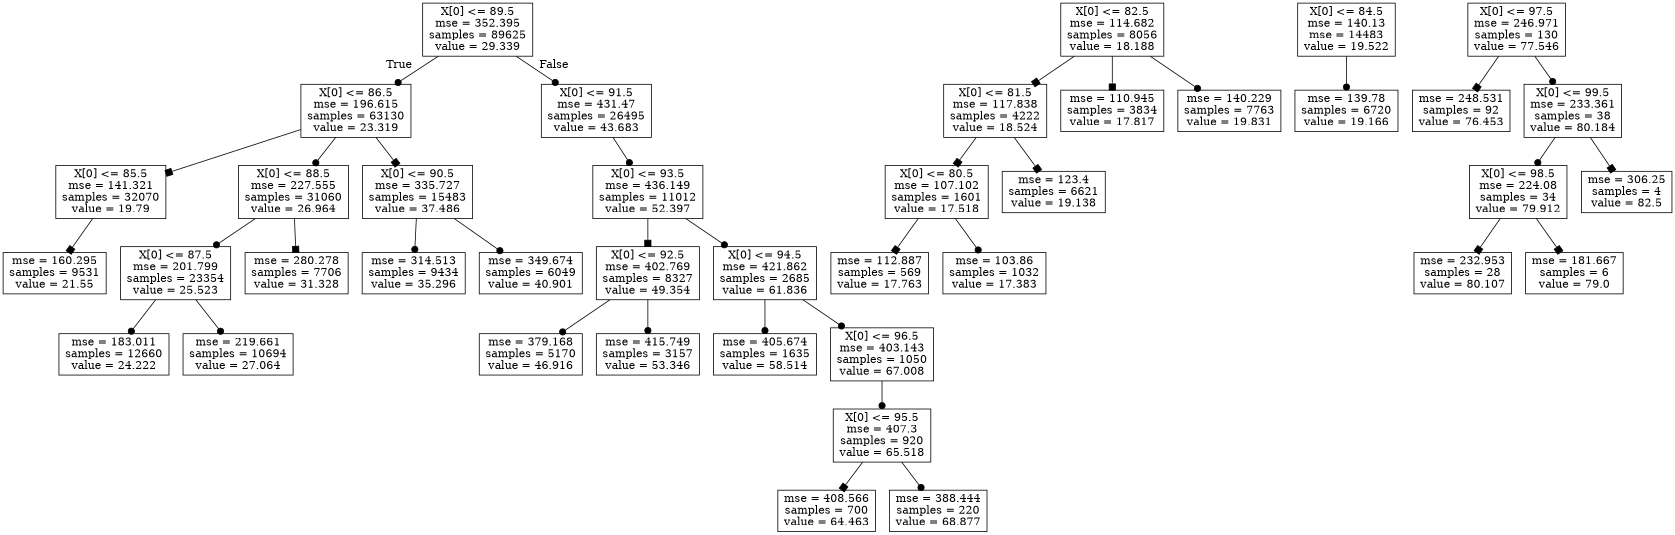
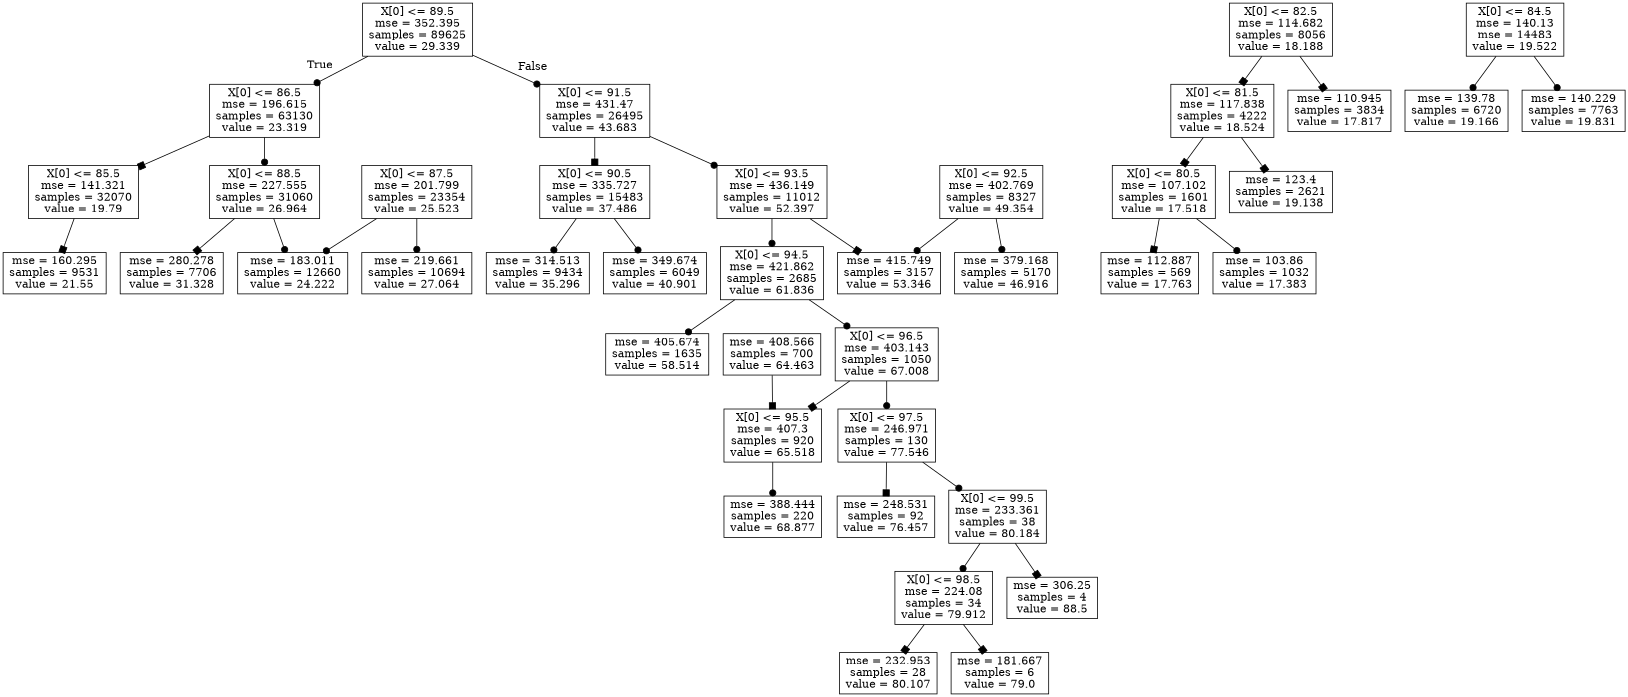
edge "X[0] <= 82.5 mse = 114.682 samples = 8056 value = 18.188" -> "mse = 140.229 samples = 7763 value = 19.831": now "X[0] <= 84.5 mse = 140.13 mse = 14483 value = 19.522" -> "mse = 140.229 samples = 7763 value = 19.831"
node "mse = 248.531 samples = 92 value = 76.453": label "mse = 248.531 samples = 92 value = 76.453" -> "mse = 248.531 samples = 92 value = 76.457"
edge "X[0] <= 86.5 mse = 196.615 samples = 63130 value = 23.319" -> "X[0] <= 90.5 mse = 335.727 samples = 15483 value = 37.486": now "X[0] <= 91.5 mse = 431.47 samples = 26495 value = 43.683" -> "X[0] <= 90.5 mse = 335.727 samples = 15483 value = 37.486"
node "mse = 123.4 samples = 6621 value = 19.138": label "mse = 123.4 samples = 6621 value = 19.138" -> "mse = 123.4 samples = 2621 value = 19.138"
node "mse = 306.25 samples = 4 value = 82.5": label "mse = 306.25 samples = 4 value = 82.5" -> "mse = 306.25 samples = 4 value = 88.5"
edge "X[0] <= 93.5 mse = 436.149 samples = 11012 value = 52.397" -> "X[0] <= 92.5 mse = 402.769 samples = 8327 value = 49.354": now "X[0] <= 93.5 mse = 436.149 samples = 11012 value = 52.397" -> "mse = 415.749 samples = 3157 value = 53.346"
edge "X[0] <= 88.5 mse = 227.555 samples = 31060 value = 26.964" -> "X[0] <= 87.5 mse = 201.799 samples = 23354 value = 25.523": now "X[0] <= 88.5 mse = 227.555 samples = 31060 value = 26.964" -> "mse = 183.011 samples = 12660 value = 24.222"
edge "X[0] <= 96.5 mse = 403.143 samples = 1050 value = 67.008" -> "X[0] <= 95.5 mse = 407.3 samples = 920 value = 65.518": arrowhead dot -> box
edge "X[0] <= 96.5 mse = 403.143 samples = 1050 value = 67.008" -> "X[0] <= 97.5 mse = 246.971 samples = 130 value = 77.546": added
edge "X[0] <= 95.5 mse = 407.3 samples = 920 value = 65.518" -> "mse = 408.566 samples = 700 value = 64.463": reversed
